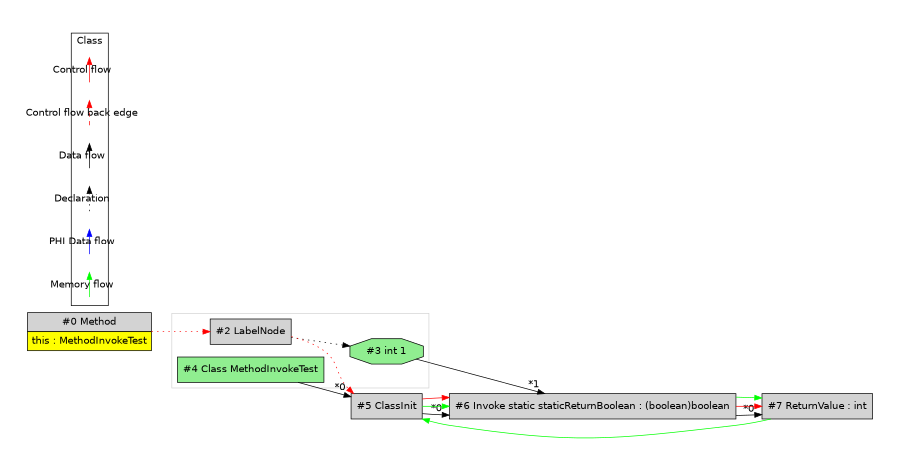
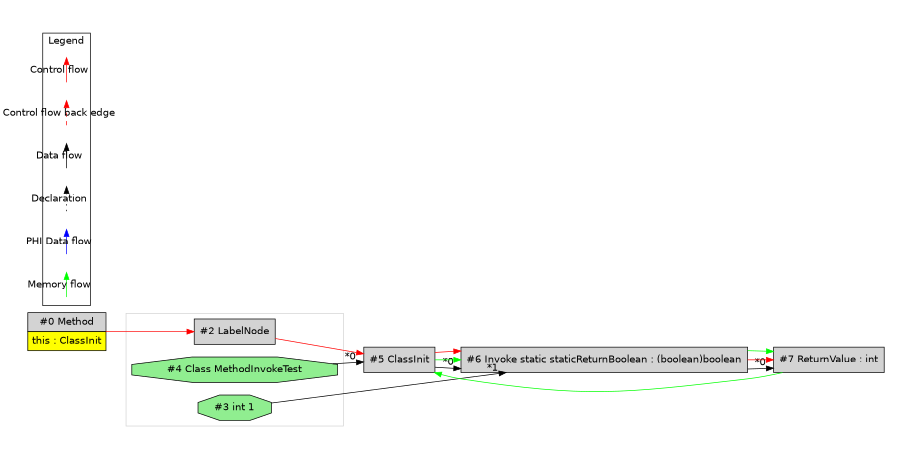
cluster "Class": label "Class" -> "Legend"
edge "#0 Method" -> "#2 LabelNode": style dotted -> solid
node "#0 Method": text "this : MethodInvokeTest" -> "this : ClassInit"
edge "#2 LabelNode" -> "#3 int 1": removed
edge "#2 LabelNode" -> "#5 ClassInit": style dotted -> solid
node "#4 Class MethodInvokeTest": shape box -> octagon
